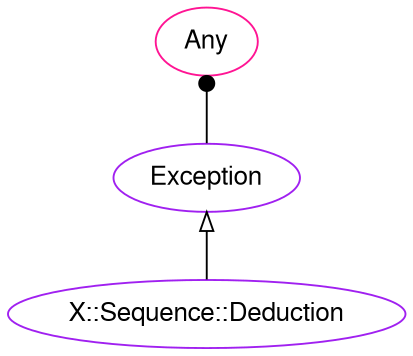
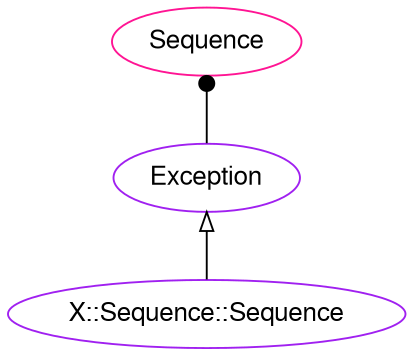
node "Any": label "Any" -> "Sequence"
node "X::Sequence::Deduction": label "X::Sequence::Deduction" -> "X::Sequence::Sequence"
